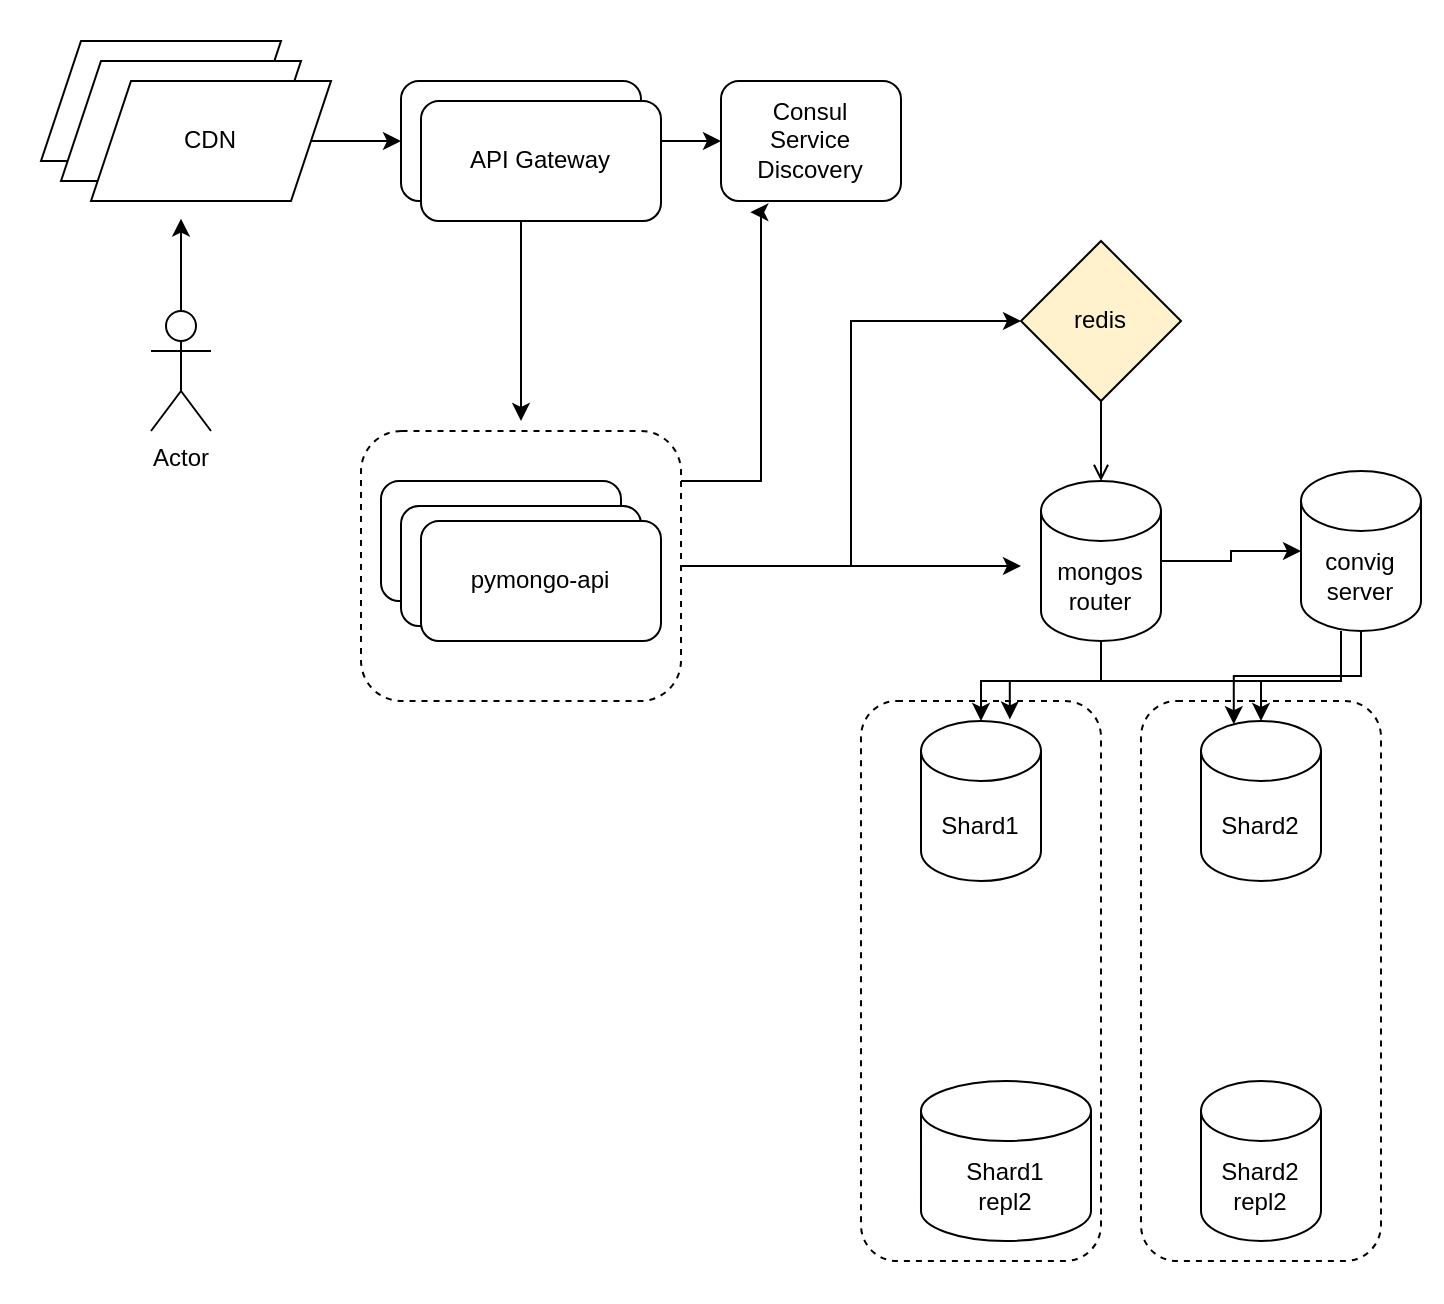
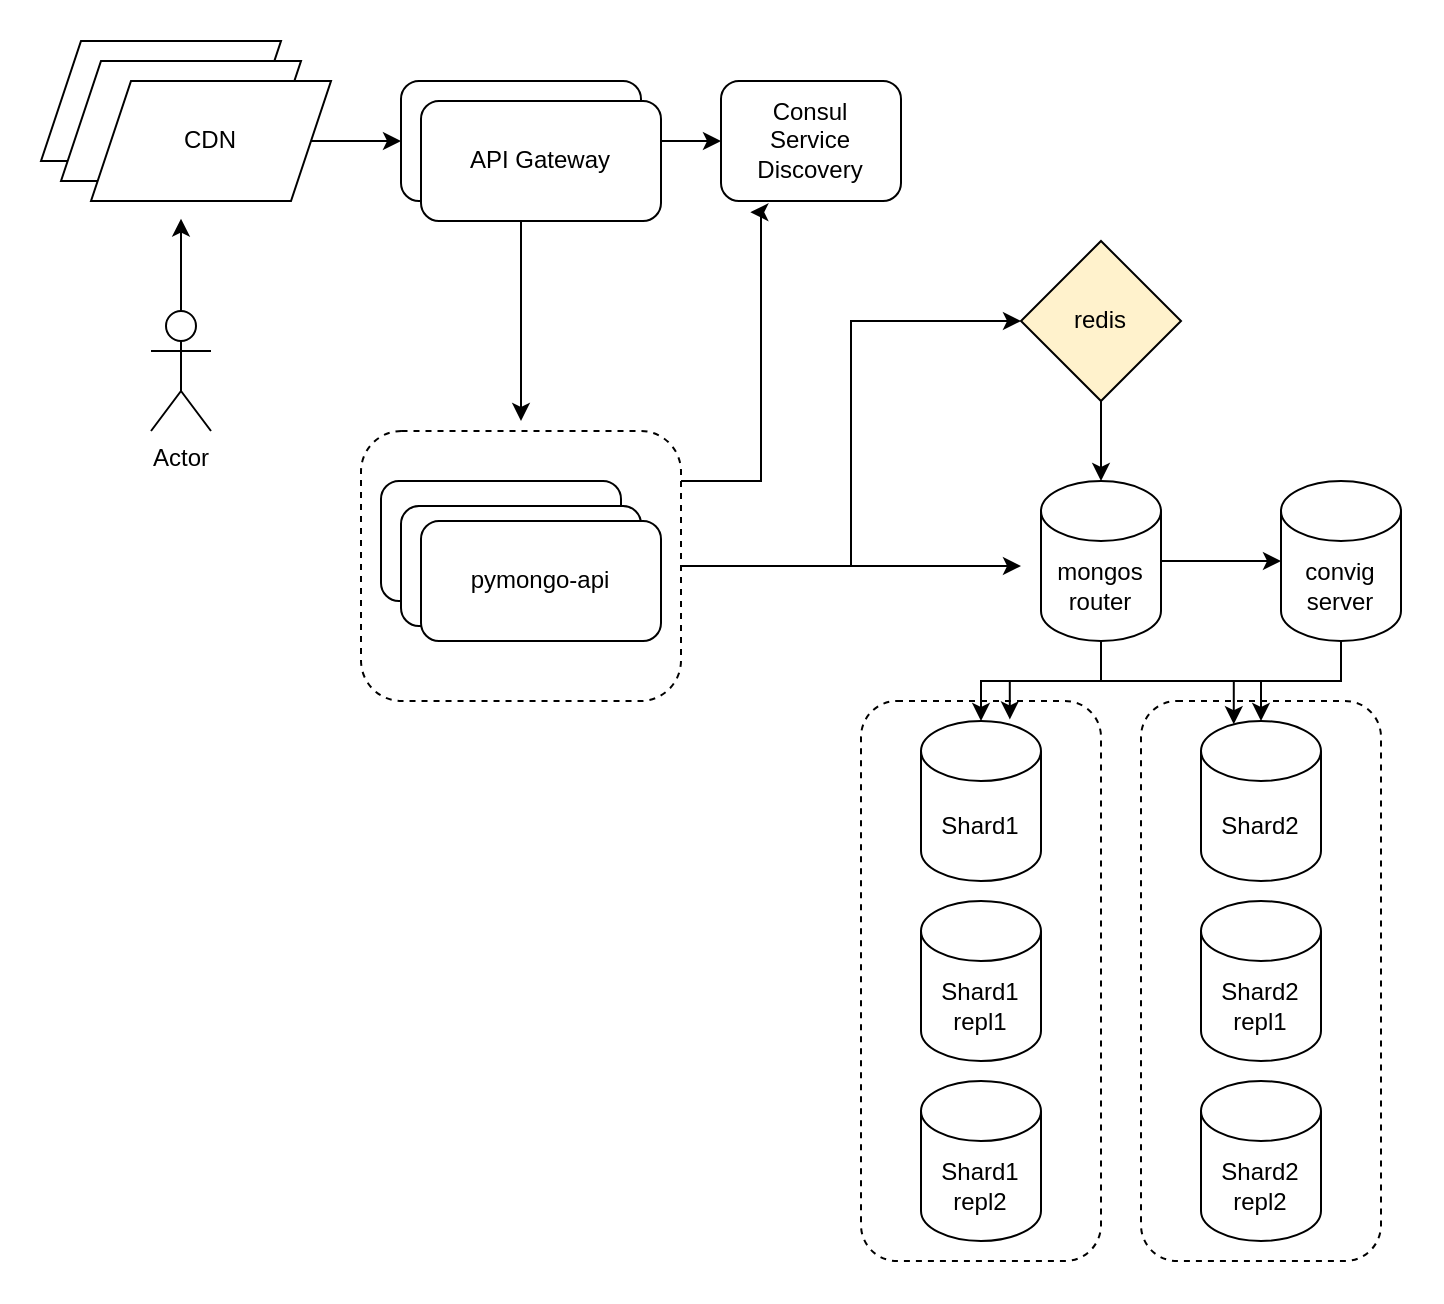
edge "redis" -> "mongos router": arrowhead open -> classic
node "convig server": moved (1361, 551) -> (1341, 561)
node "Shard1 repl1": added
node "Shard2 repl1": added
node "Shard1 repl2": size 170x160 -> 120x160
